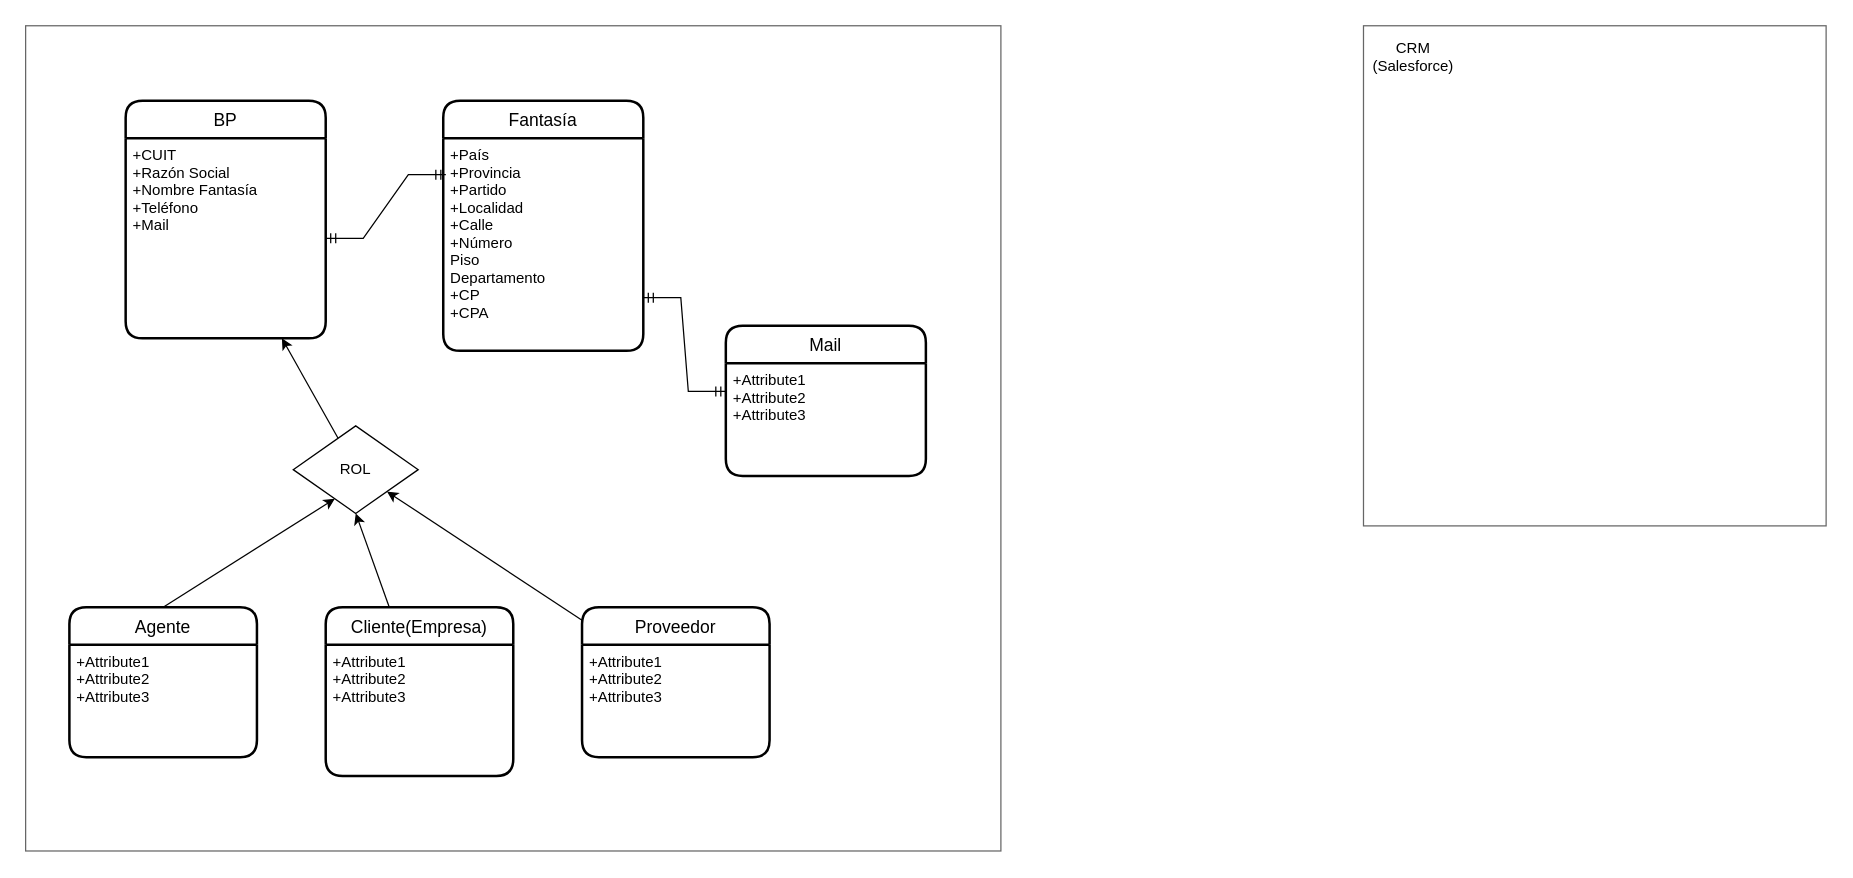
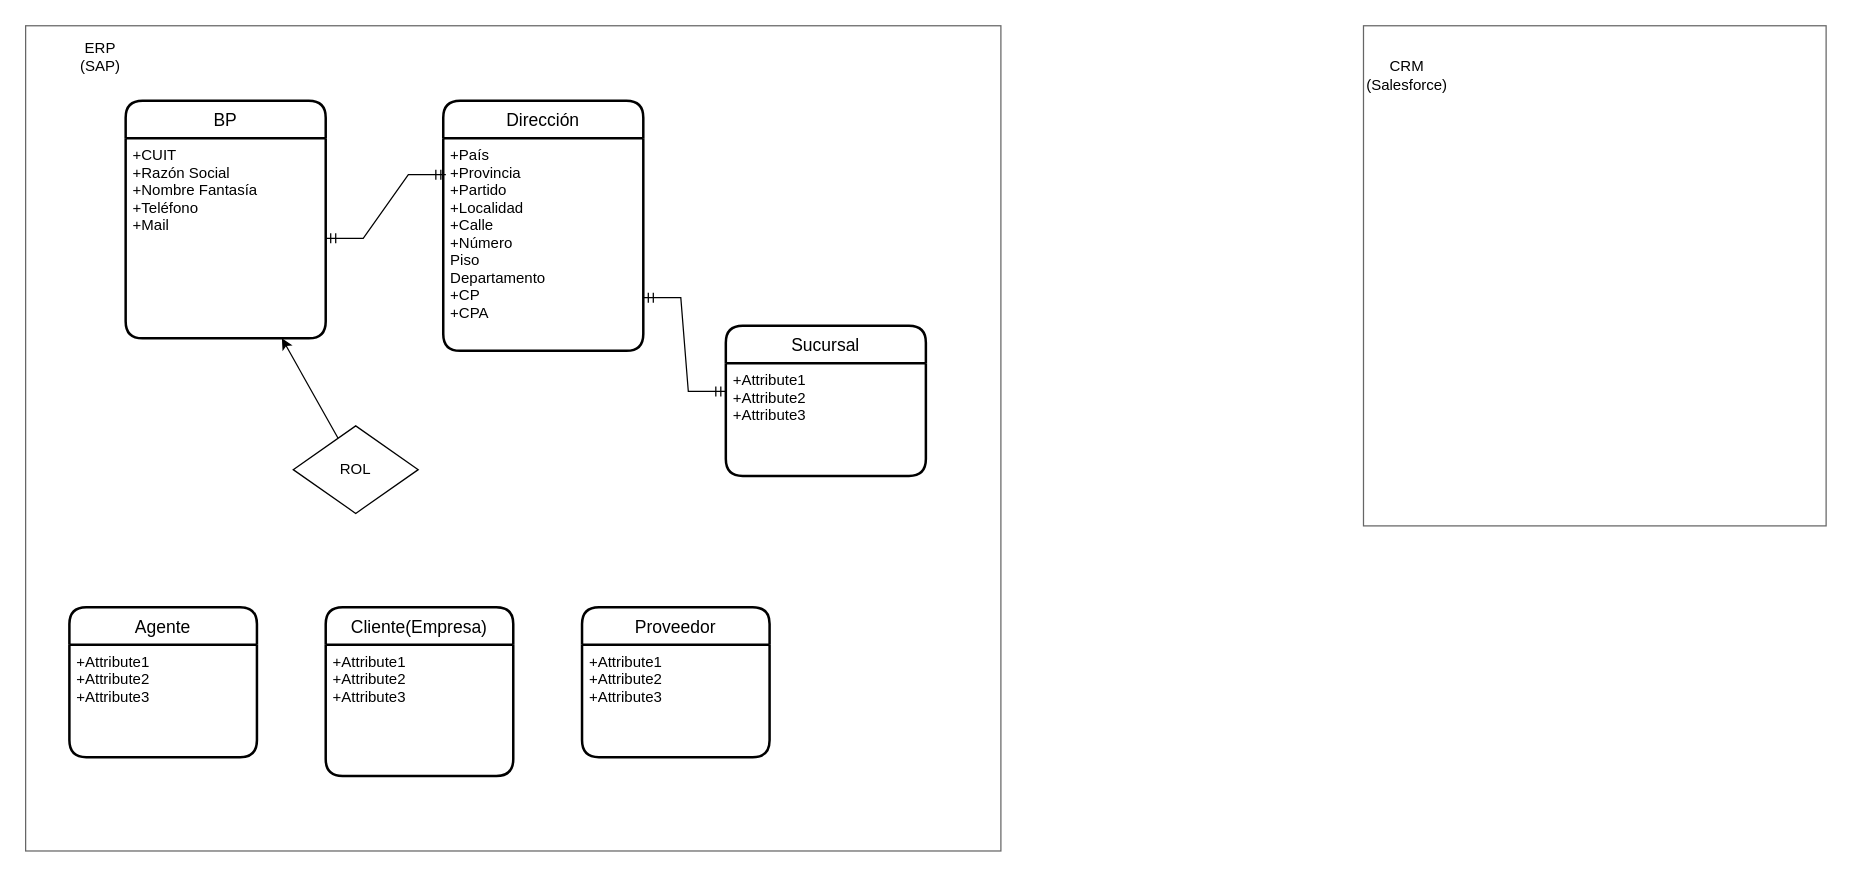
node "ERP (SAP)": added
node "CRM (Salesforce)": moved (1413, 57) -> (1407, 76)
node "Fantasía": label "Fantasía" -> "Dirección"
node "Mail": label "Mail" -> "Sucursal"
edge "Agente" -> "ROL": removed
edge "Proveedor" -> "ROL": removed
edge "Cliente(Empresa)" -> "ROL": removed
